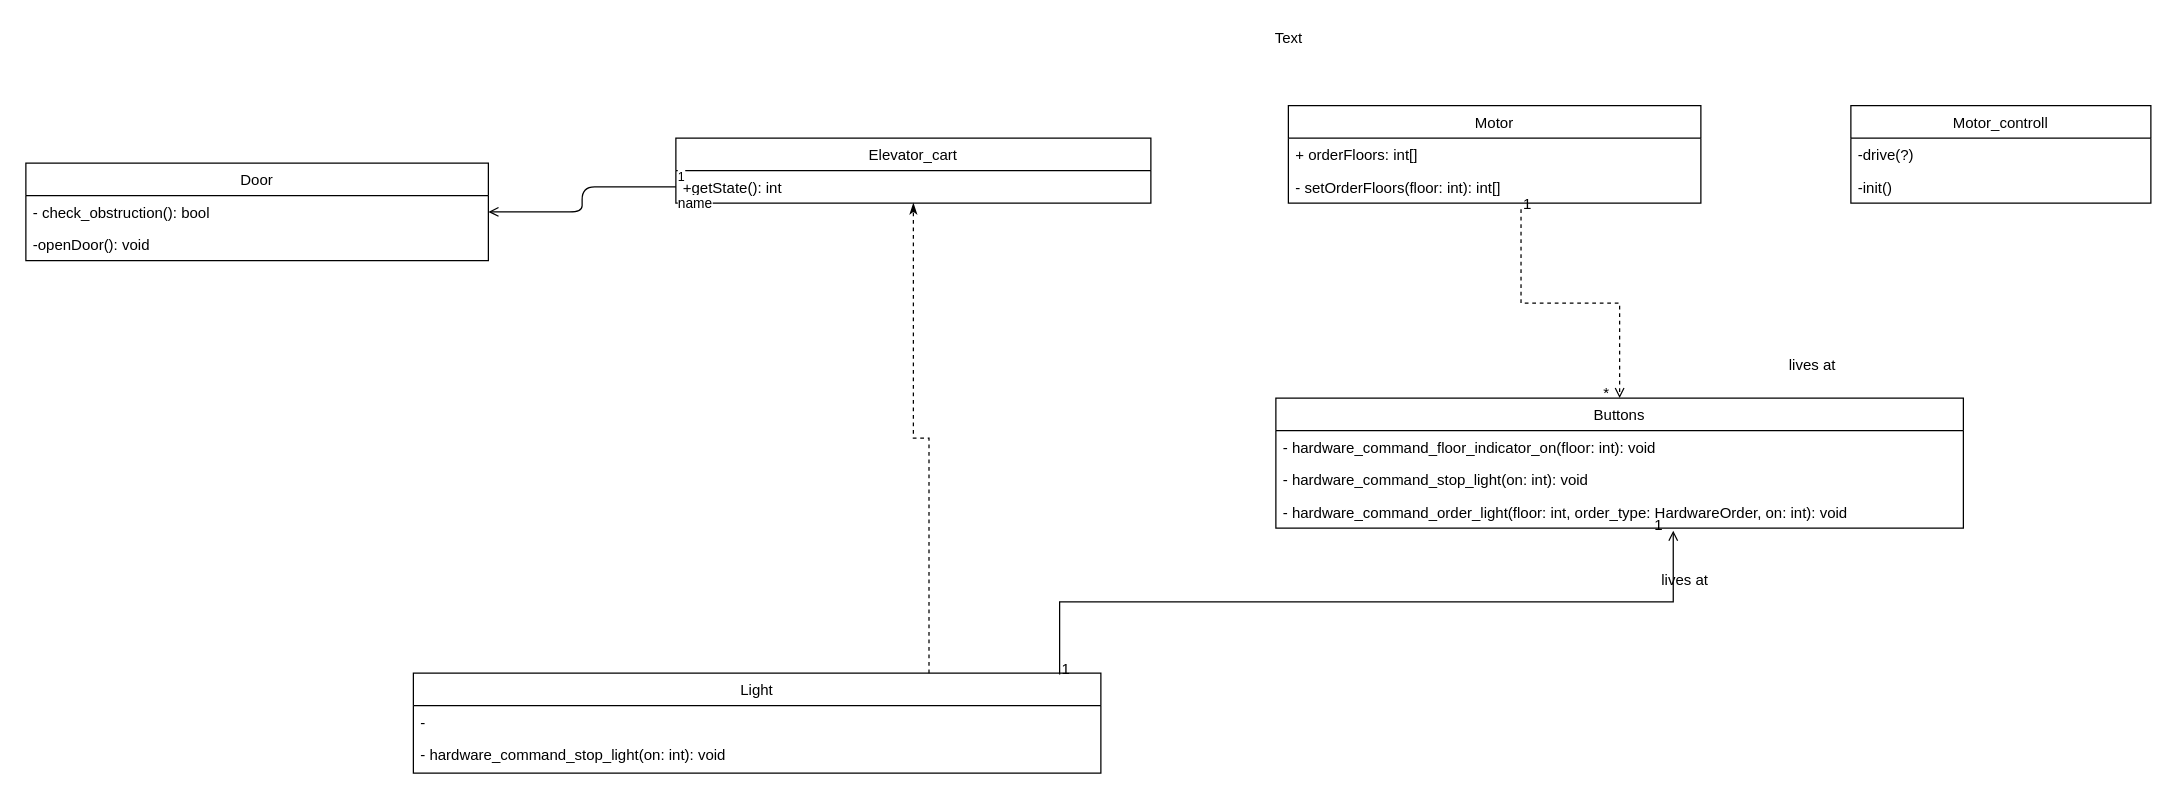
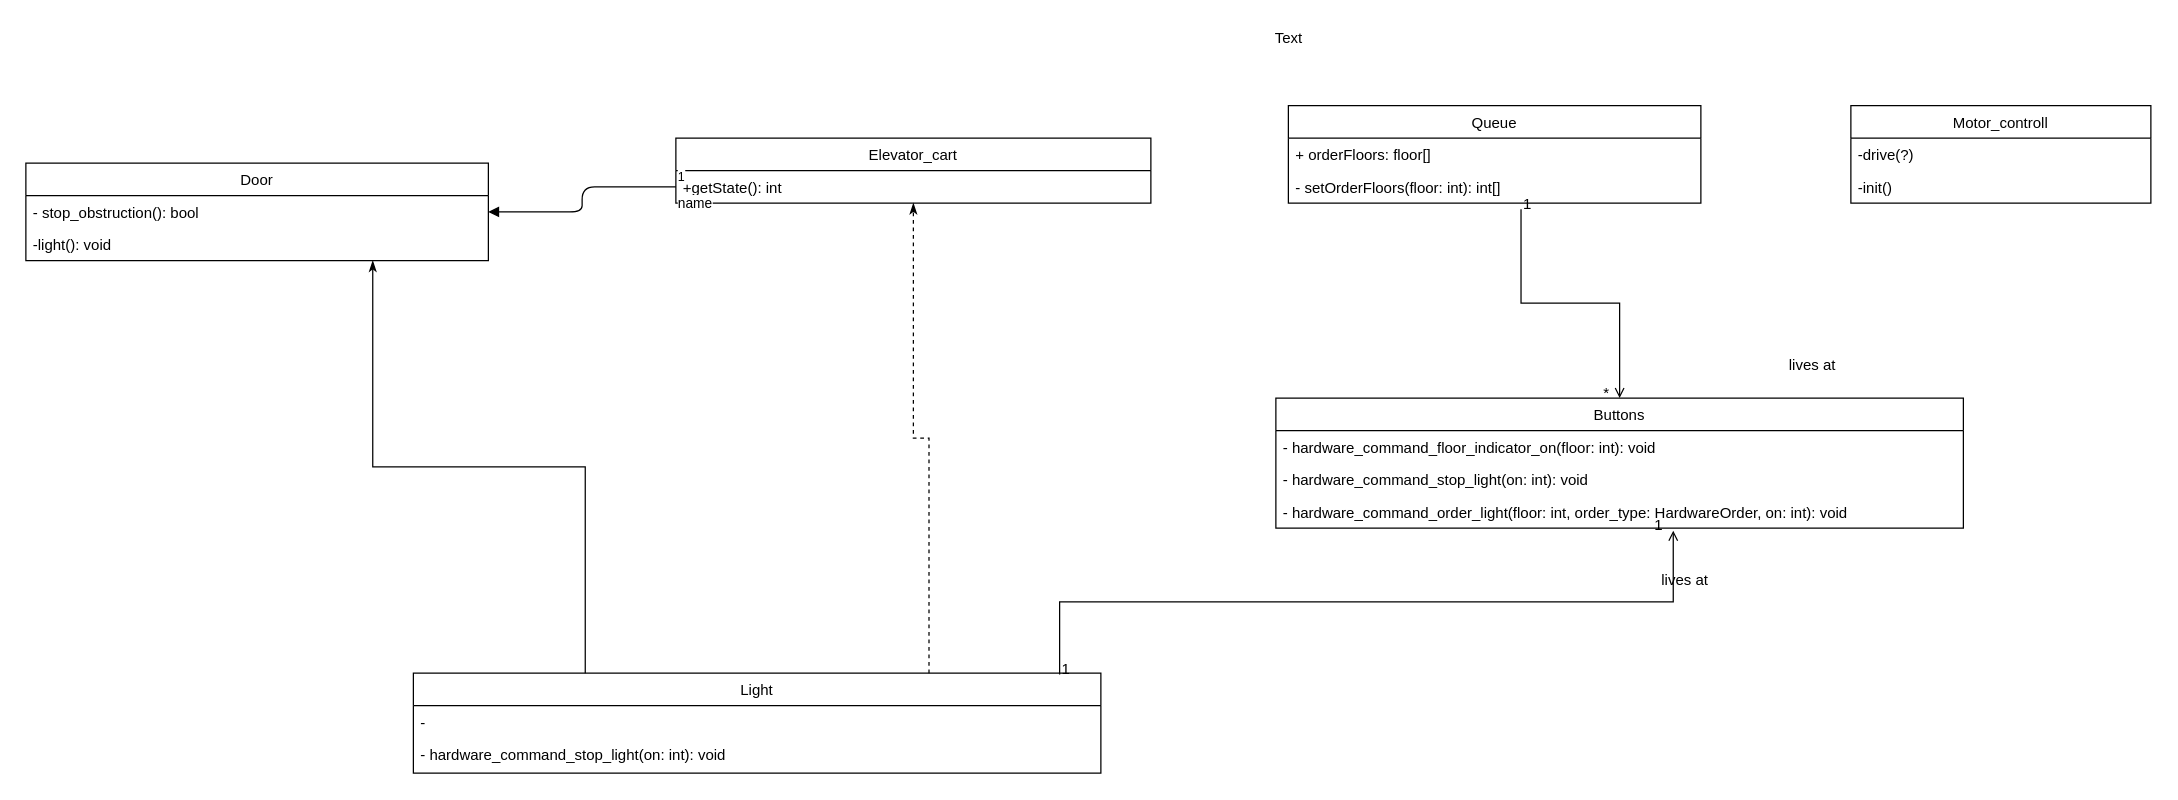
node "Motor": label "Motor" -> "Queue"
node "+ orderFloors: int[]": label "+ orderFloors: int[]" -> "+ orderFloors: floor[]"
edge "+getState(): int" -> "Door": arrowhead open -> block
node "- check_obstruction(): bool": label "- check_obstruction(): bool" -> "- stop_obstruction(): bool"
node "-openDoor(): void": label "-openDoor(): void" -> "-light(): void"
edge "- setOrderFloors(floor: int): int[]" -> "Buttons": style dashed -> solid
edge "Light" -> "Door": added
